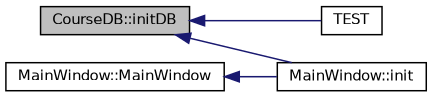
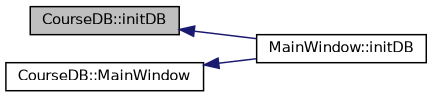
node "TEST": removed
node "MainWindow::MainWindow": label "MainWindow::MainWindow" -> "CourseDB::MainWindow"
node "MainWindow::init": label "MainWindow::init" -> "MainWindow::initDB"
